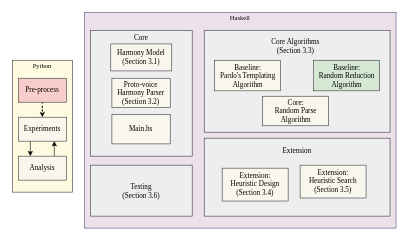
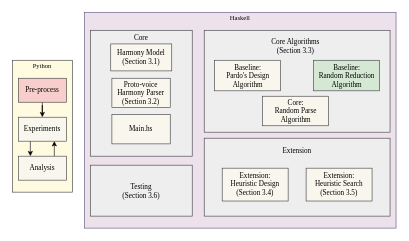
node "Baseline: Pardo's Templating Algorithm": label "Baseline: Pardo's Templating Algorithm" -> "Baseline: Pardo's Design Algorithm"
edge "Pre-process" -> "Experiments": style dashed -> solid
node "Extension: Heuristic Search (Section 3.5)": moved (333, 182) -> (339, 185)
